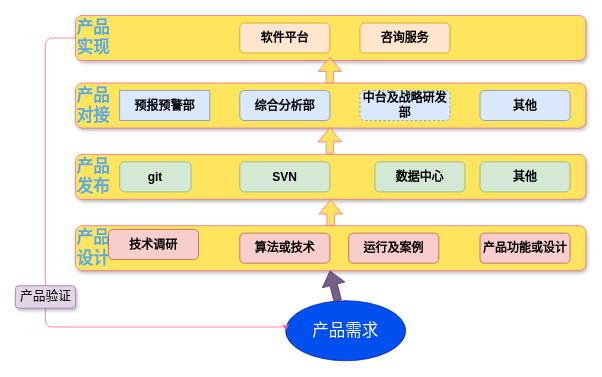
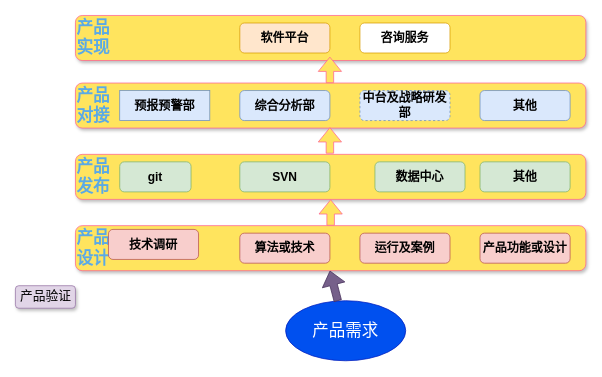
node "咨询服务": fillcolor #ffe6cc -> #ffffff
node "运行及案例": moved (393, 248) -> (405, 248)
edge "产品实现" -> "产品需求": removed
